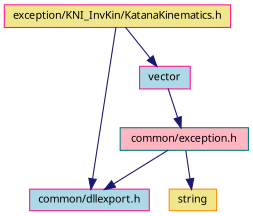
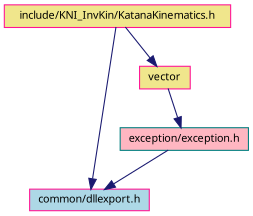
node "exception/KNI_InvKin/KatanaKinematics.h": label "exception/KNI_InvKin/KatanaKinematics.h" -> "include/KNI_InvKin/KatanaKinematics.h"
node "vector": fillcolor lightblue -> khaki
node "common/exception.h": label "common/exception.h" -> "exception/exception.h"
node "string": removed
